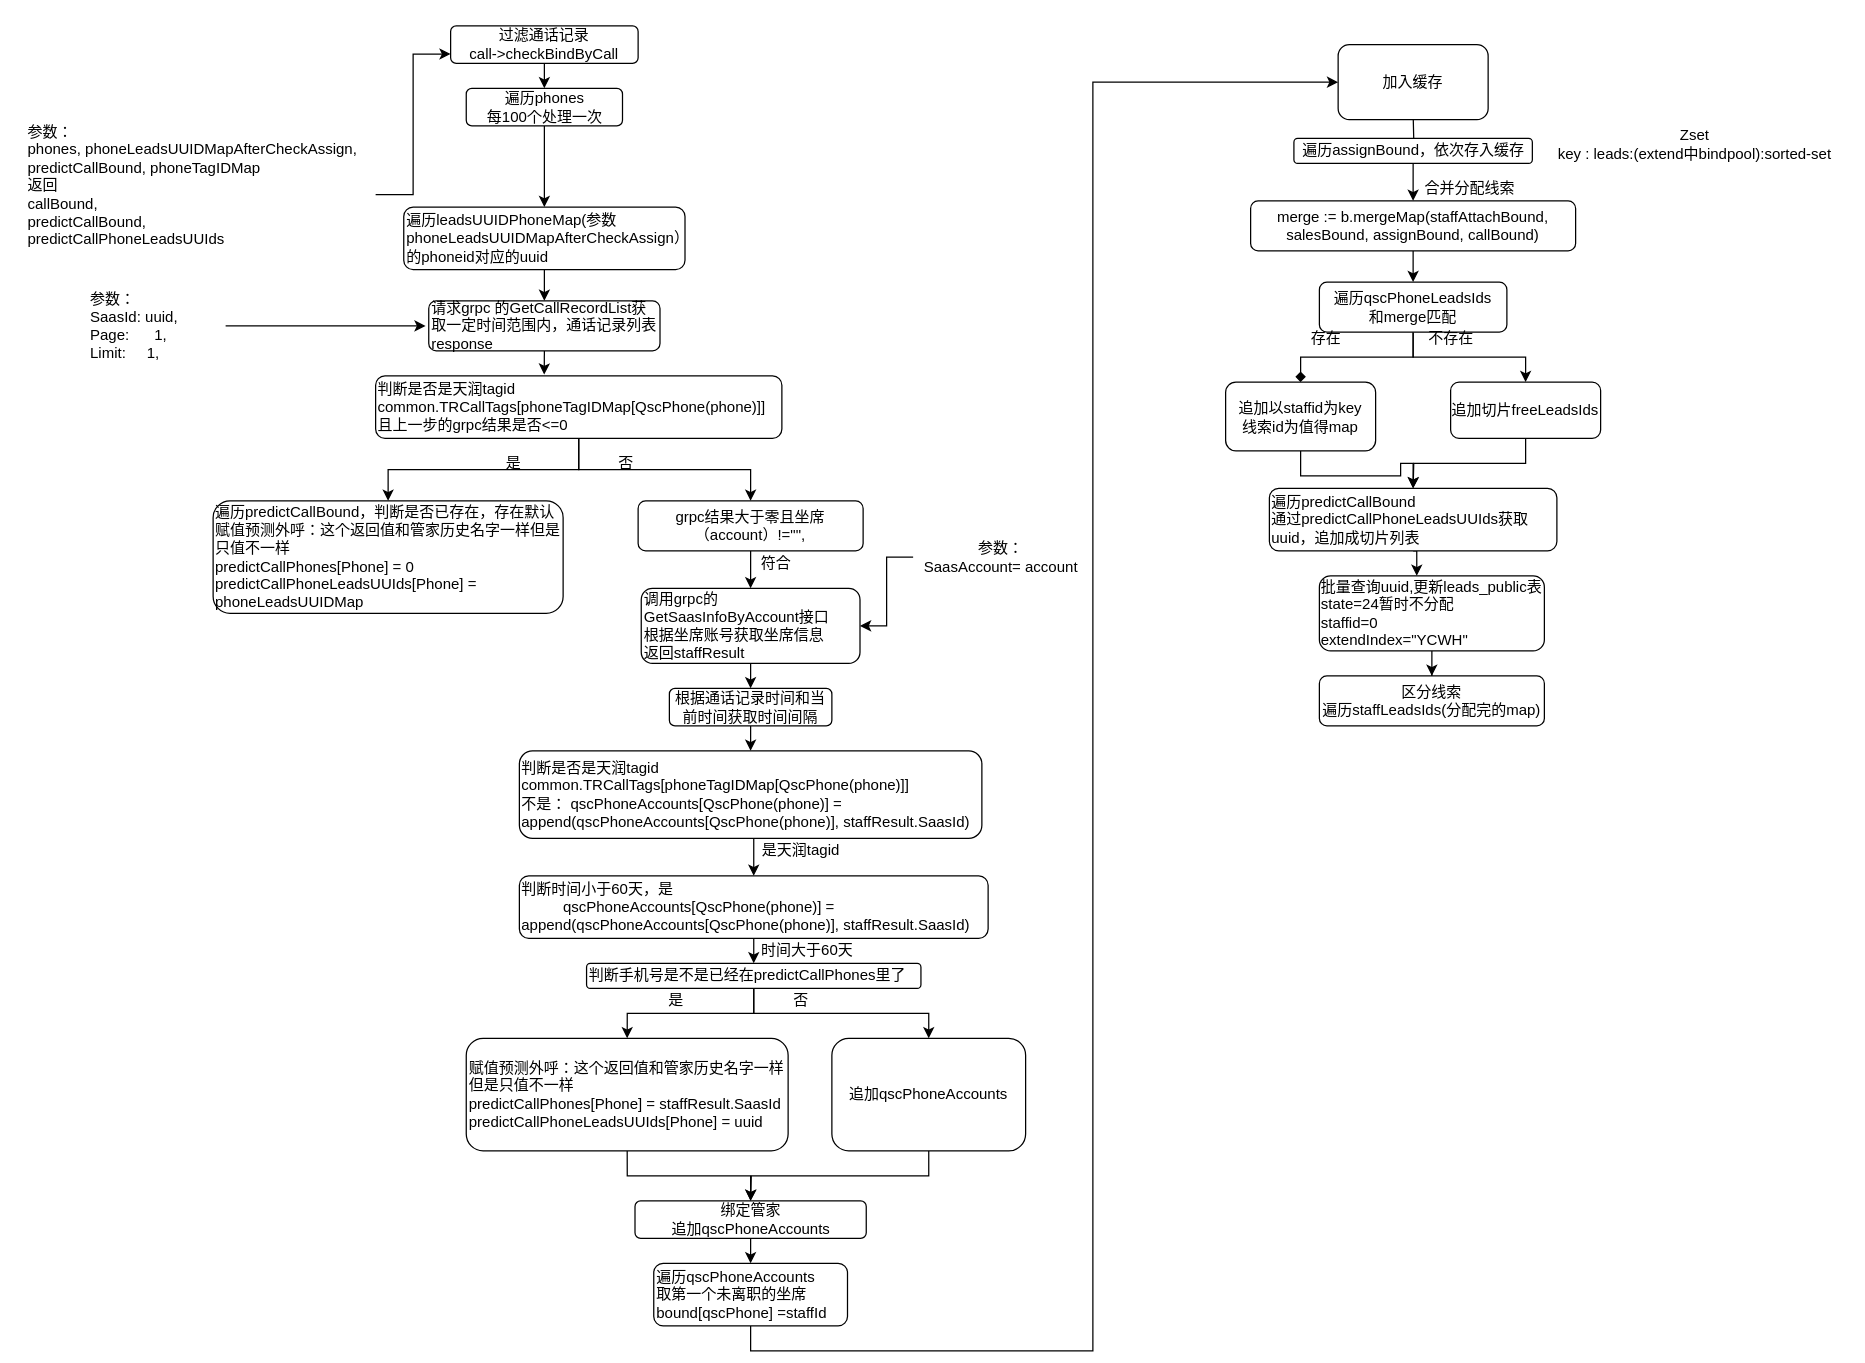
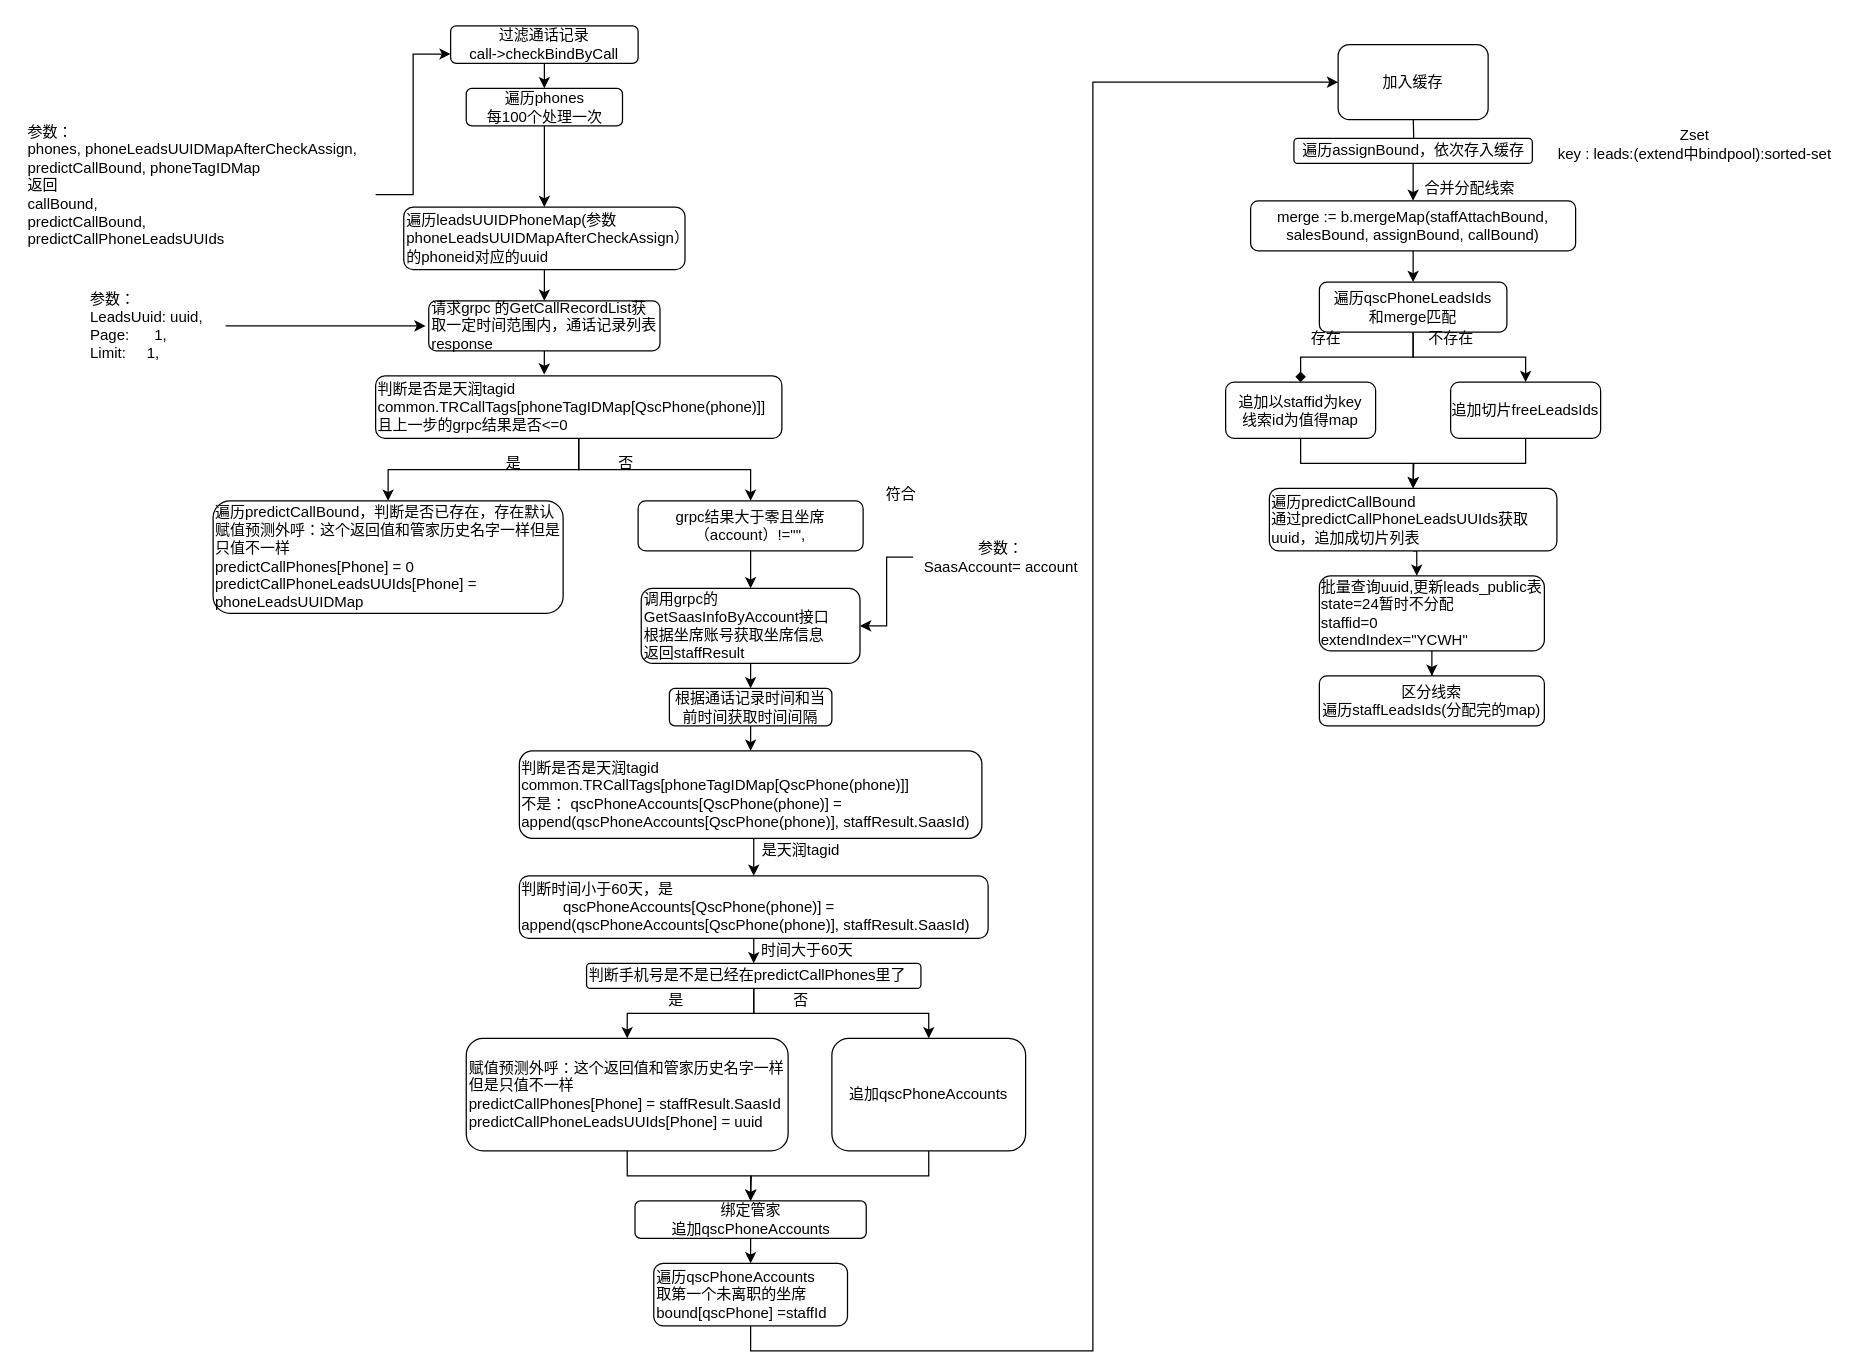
node "参数： SaasId: uuid, Page: 1, Limit: 1,": label "参数： SaasId: uuid, Page: 1, Limit: 1," -> "参数： LeadsUuid: uuid, Page: 1, Limit: 1,"
node "追加以staffid为key 线索id为值得map": size 150x69 -> 150x56
node "符合": moved (776, 563) -> (901, 494)
